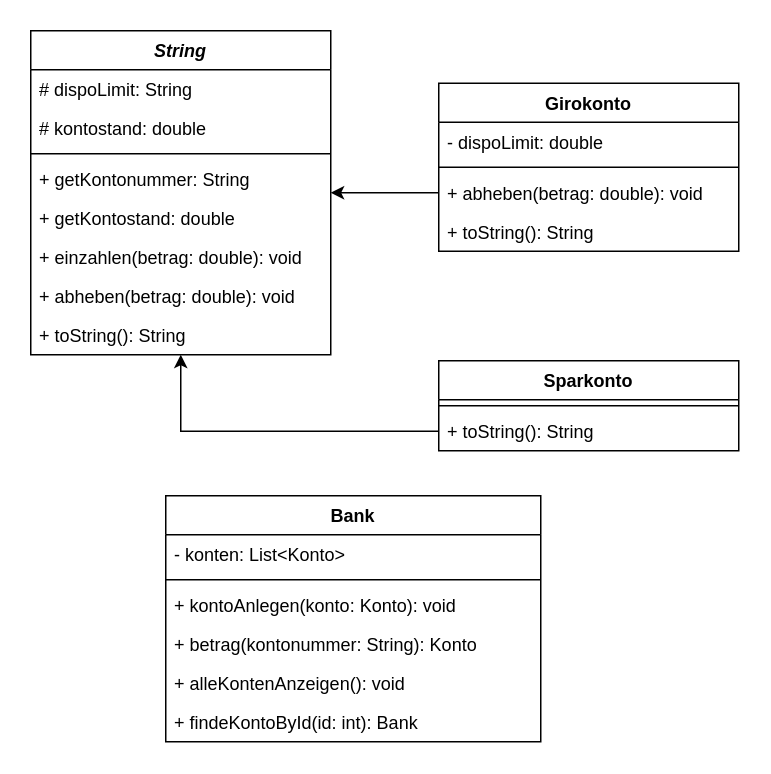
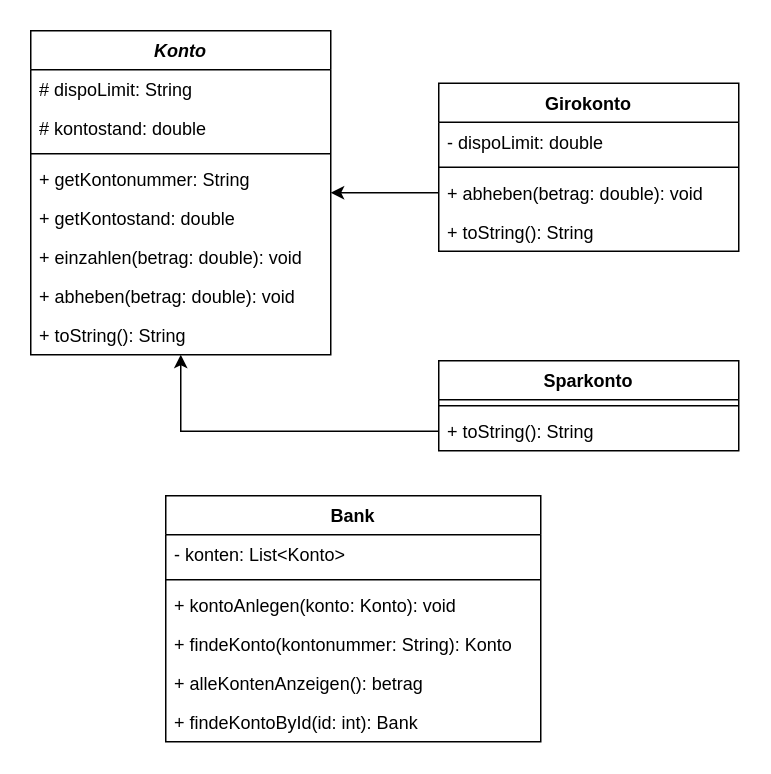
node "String": label "String" -> "Konto"
node "+ betrag(kontonummer: String): Konto": label "+ betrag(kontonummer: String): Konto" -> "+ findeKonto(kontonummer: String): Konto"
node "+ alleKontenAnzeigen(): void": label "+ alleKontenAnzeigen(): void" -> "+ alleKontenAnzeigen(): betrag"
